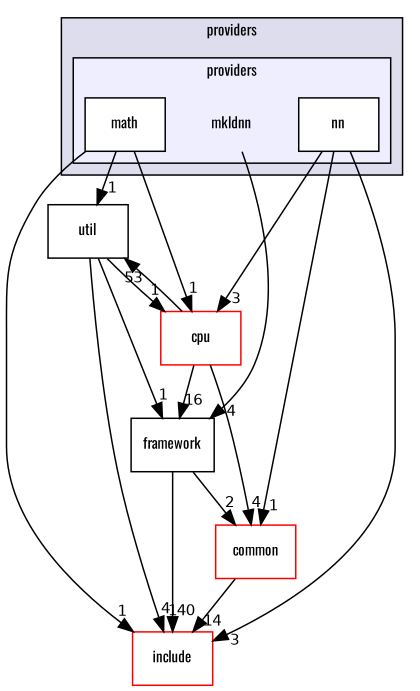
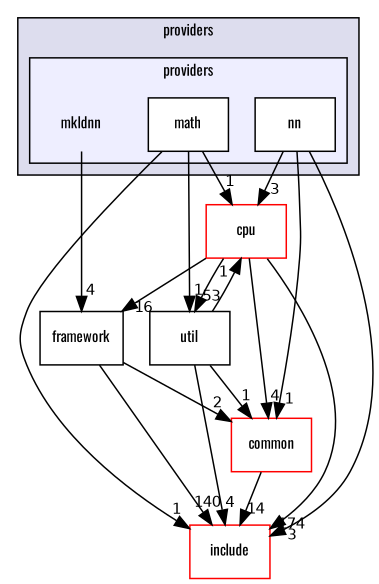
edge "util" -> "framework": now "util" -> "common"
edge "cpu" -> "include": added
